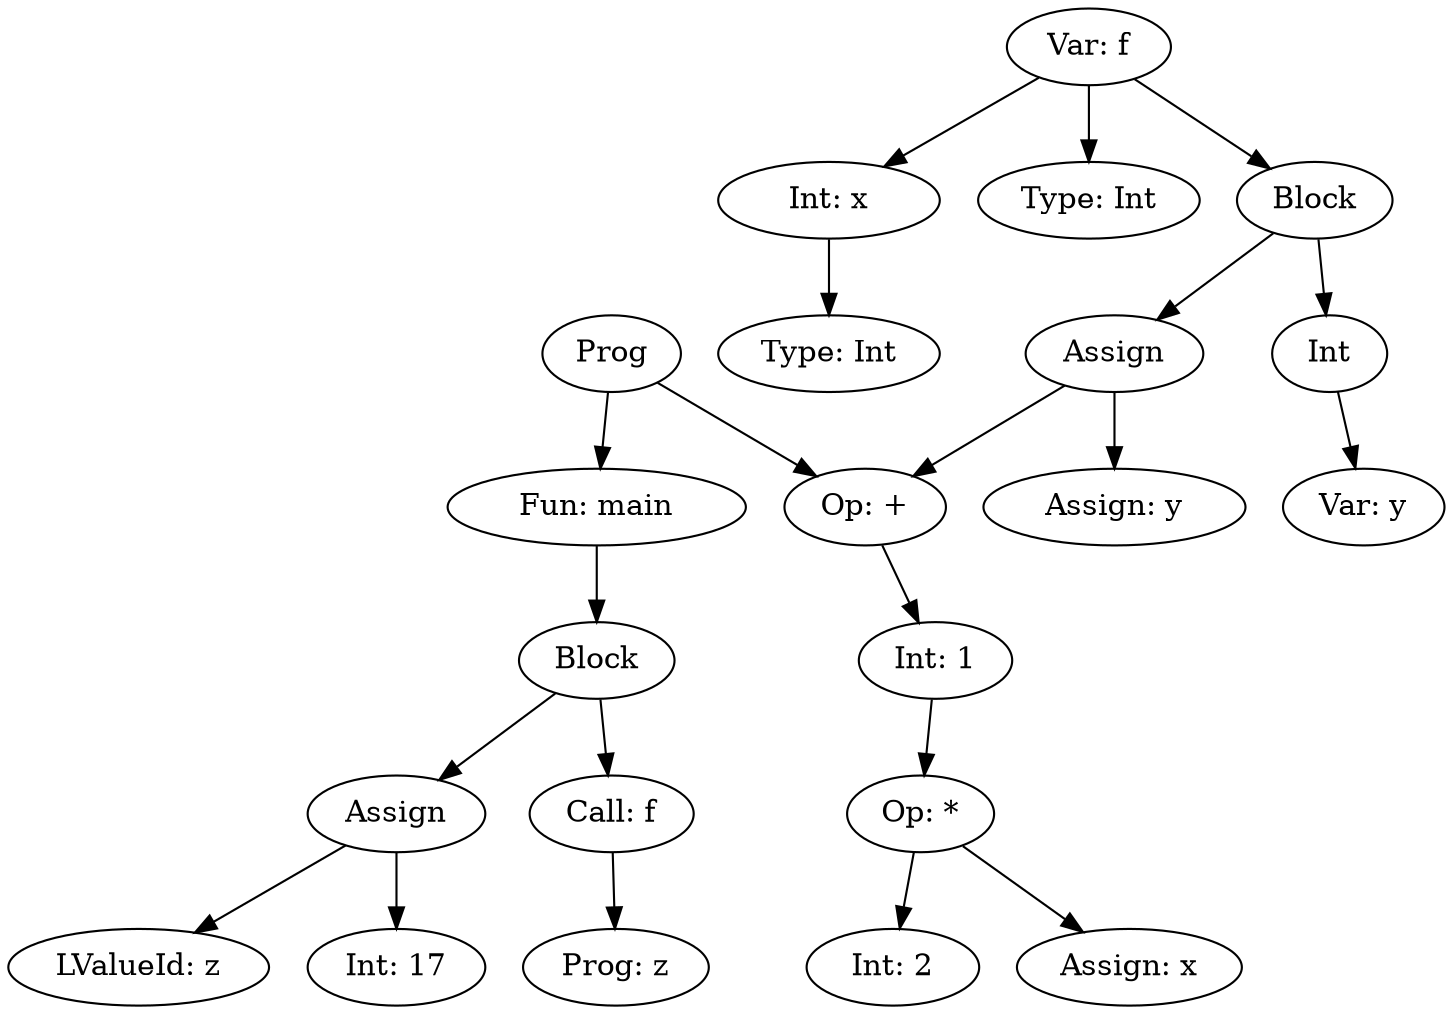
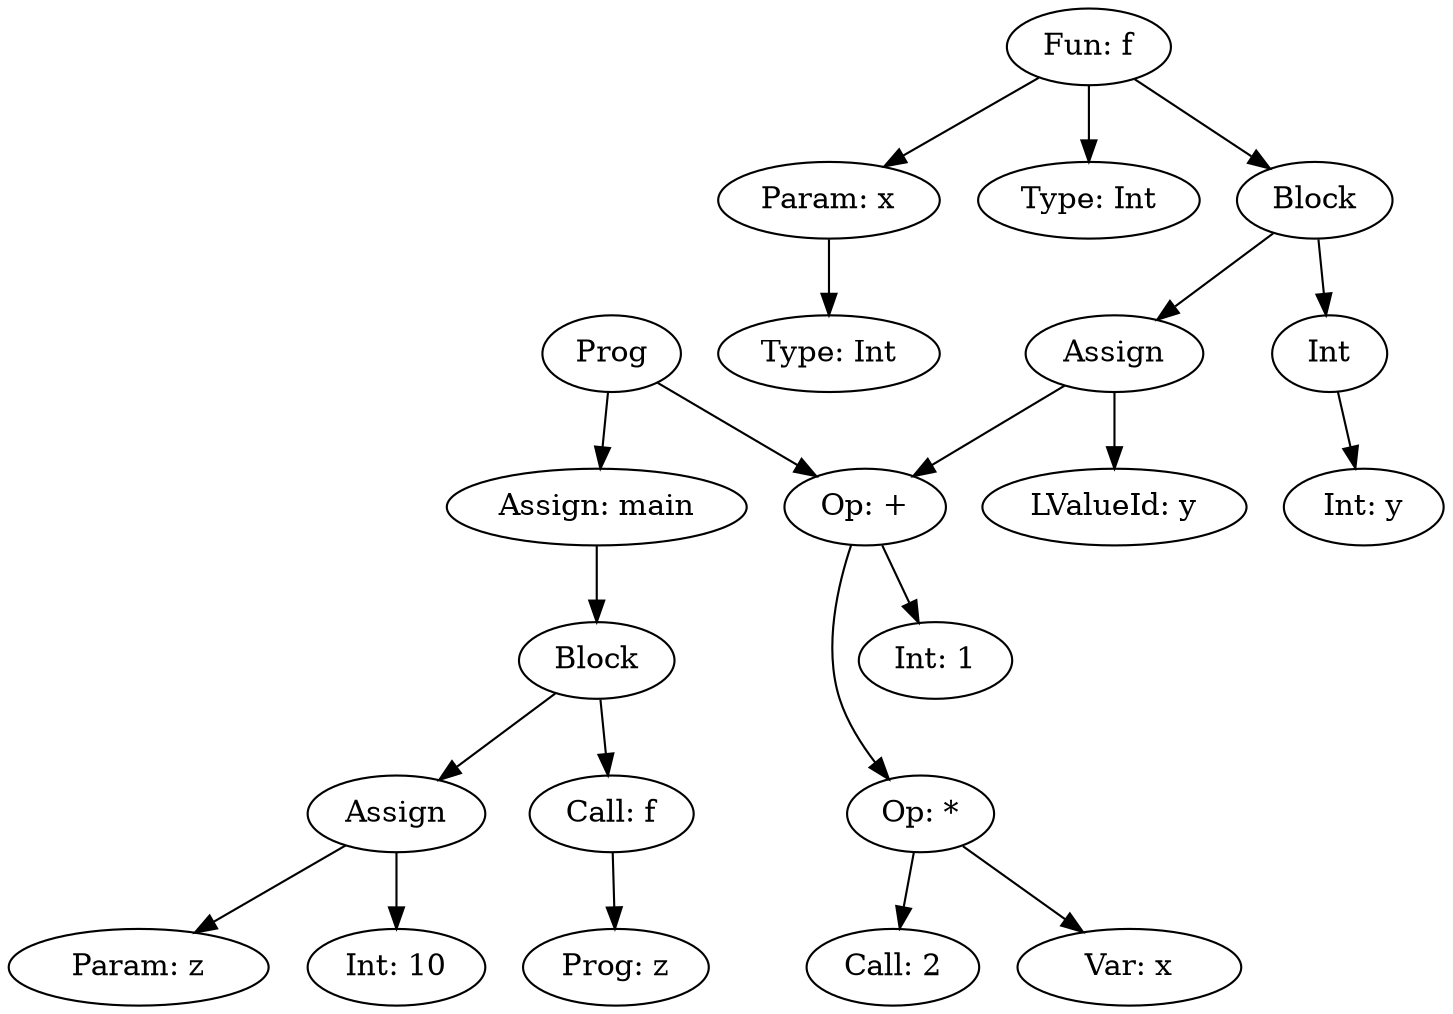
node "Var: f": label "Var: f" -> "Fun: f"
node "Int: x": label "Int: x" -> "Param: x"
node "Fun: main": label "Fun: main" -> "Assign: main"
node "Assign: y": label "Assign: y" -> "LValueId: y"
node "Var: y": label "Var: y" -> "Int: y"
edge "Int: 1" -> "Op: *": now "Op: +" -> "Op: *"
node "LValueId: z": label "LValueId: z" -> "Param: z"
node "Int: 17": label "Int: 17" -> "Int: 10"
node "Int: 2": label "Int: 2" -> "Call: 2"
node "Assign: x": label "Assign: x" -> "Var: x"
